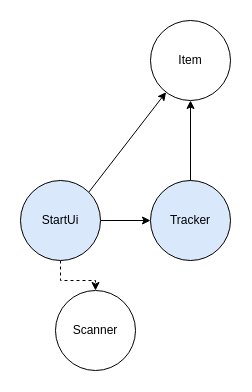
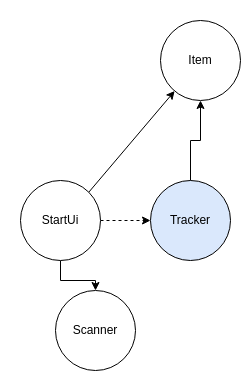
node "Item": moved (191, 61) -> (201, 61)
node "StartUi": fillcolor #dae8fc -> #ffffff
edge "StartUi" -> "Tracker": style solid -> dashed
edge "StartUi" -> "Scanner": style dashed -> solid
